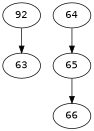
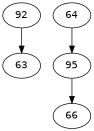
node "65": label "65" -> "95"
